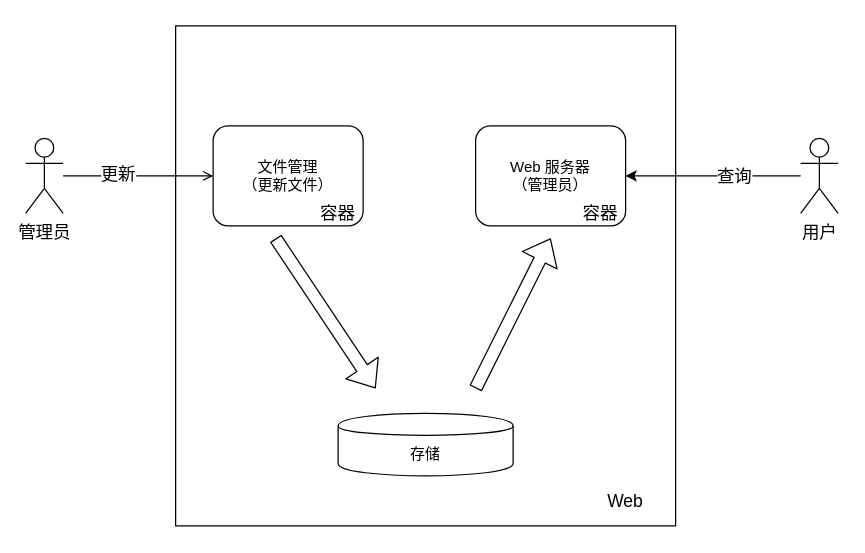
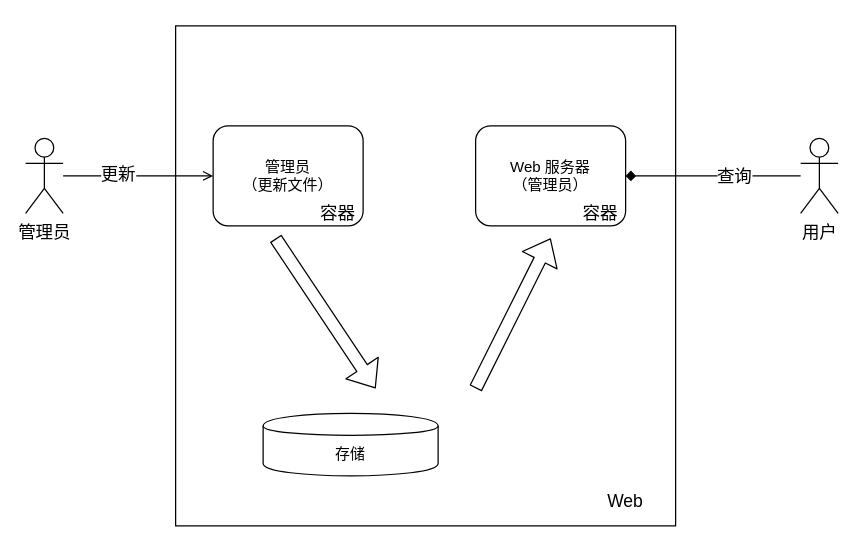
node "文件管理 （更新文件）": label "文件管理 （更新文件）" -> "管理员 （更新文件）"
edge "用户" -> "Web 服务器 （管理员）": arrowhead classic -> diamond
node "存储": moved (426, 444) -> (351, 444)
